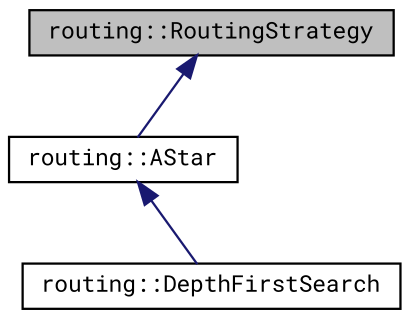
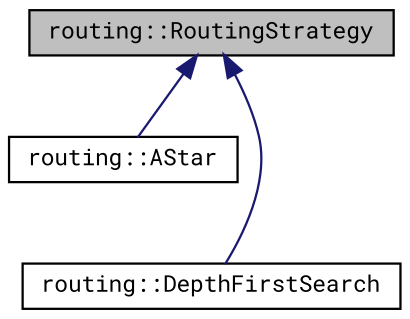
edge "routing::DepthFirstSearch" -> "routing::AStar": now "routing::DepthFirstSearch" -> "routing::RoutingStrategy"
